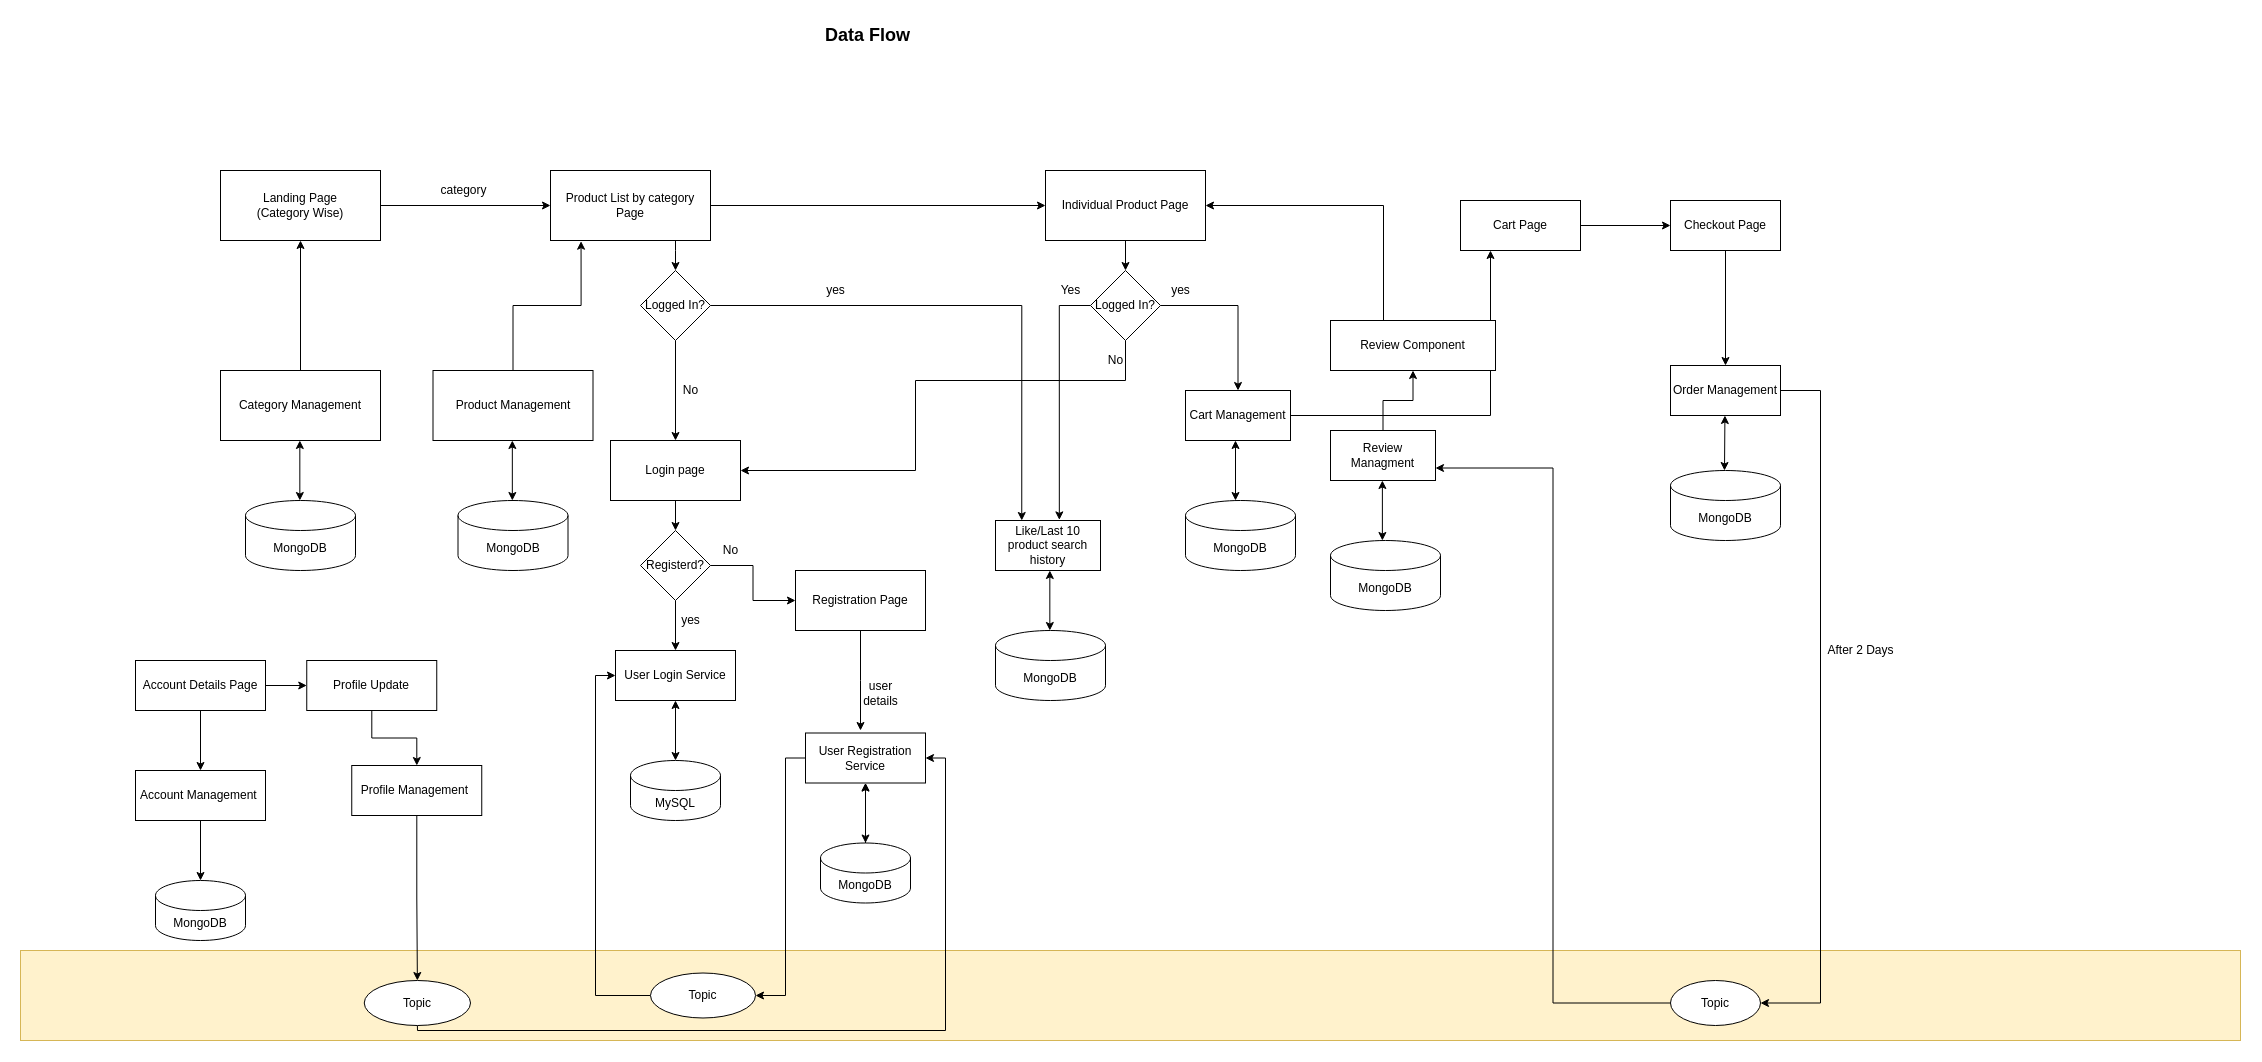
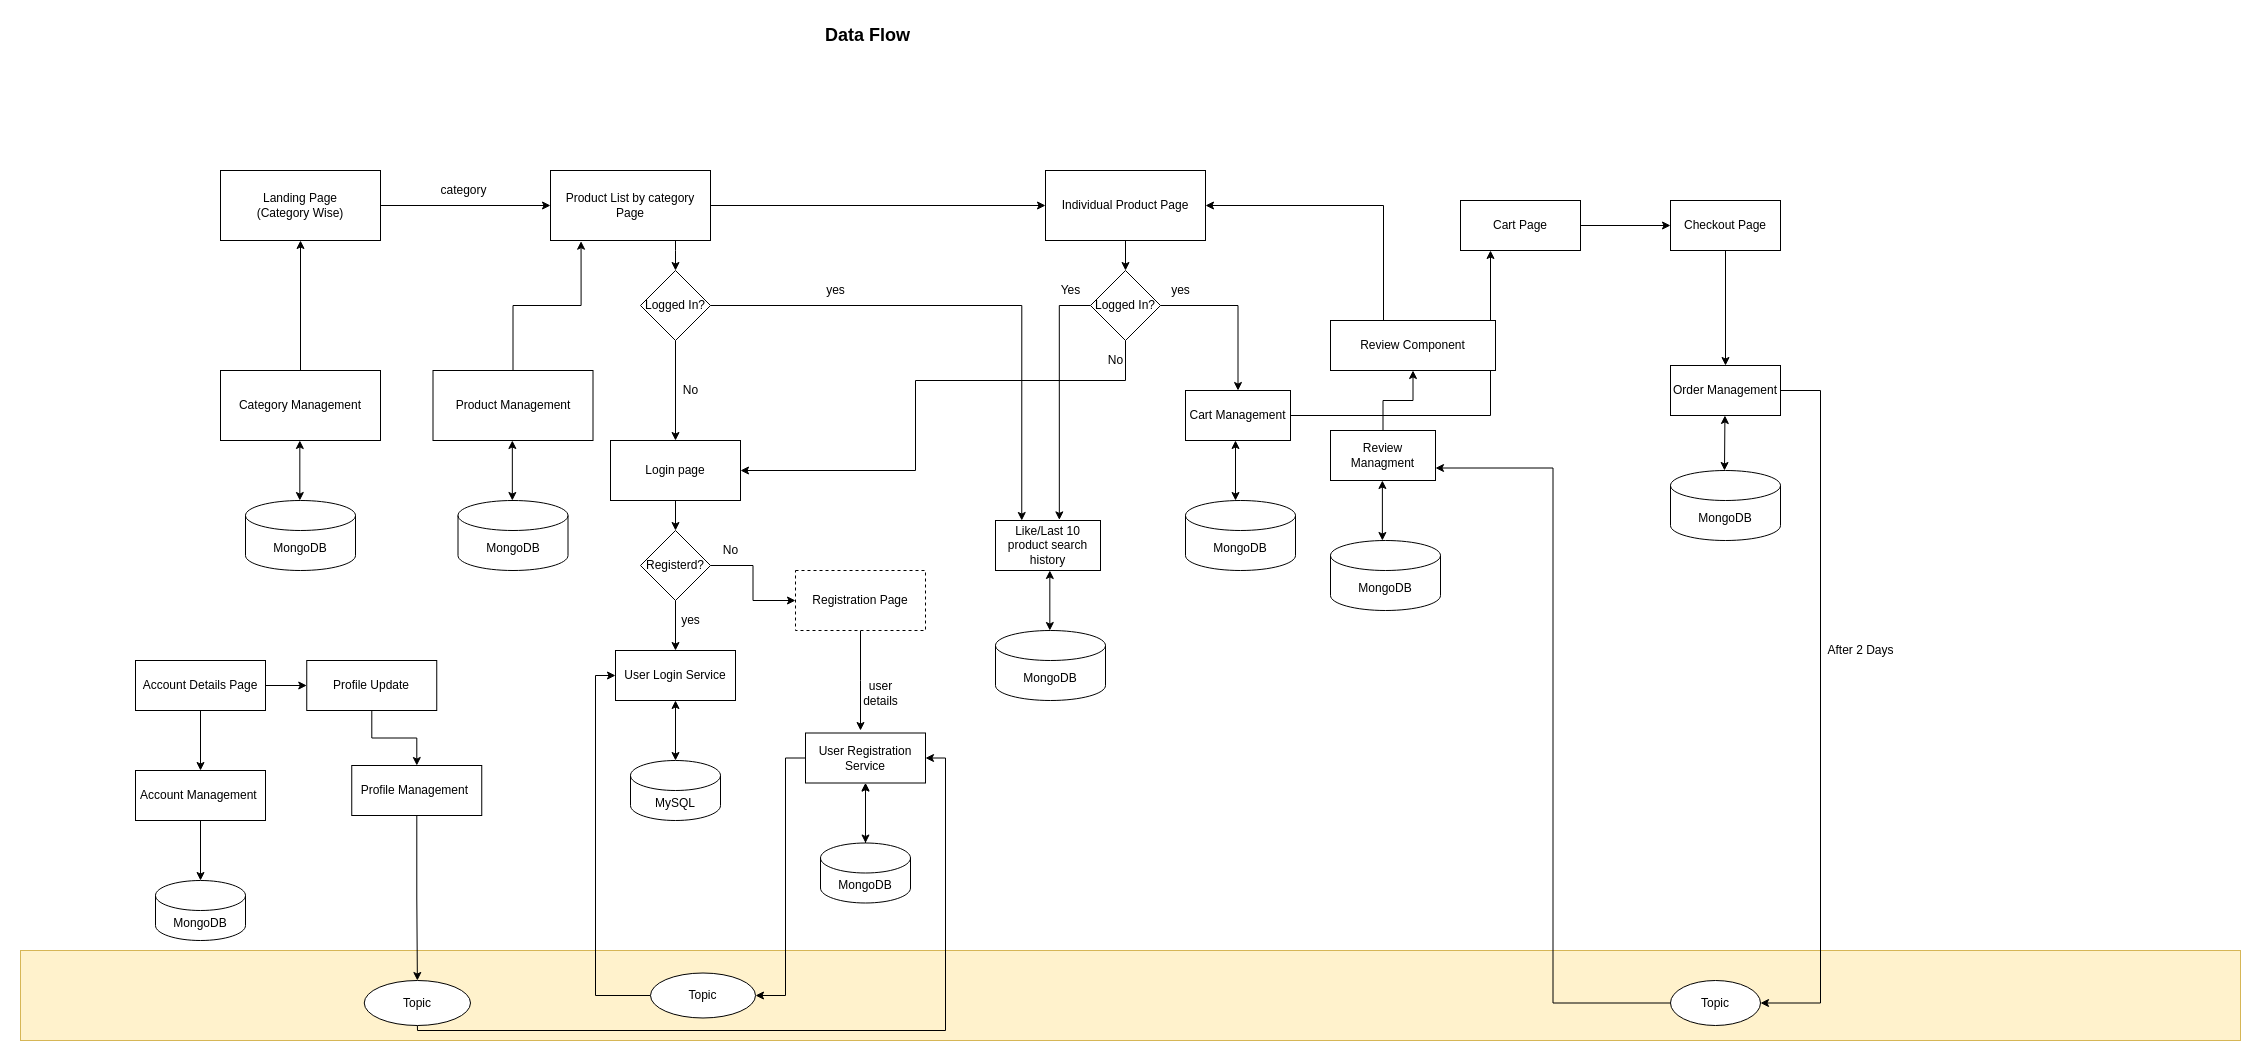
node "Registration Page": style solid -> dashed
